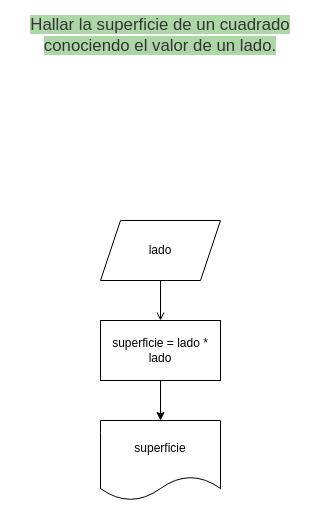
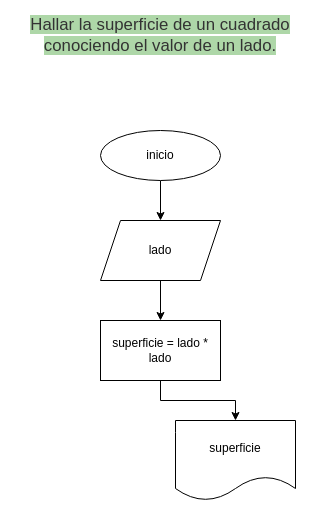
node "inicio": added
edge "inicio" -> "lado": added
edge "lado" -> "superficie = lado * lado": arrowhead open -> classic
node "superficie": moved (161, 461) -> (236, 461)
